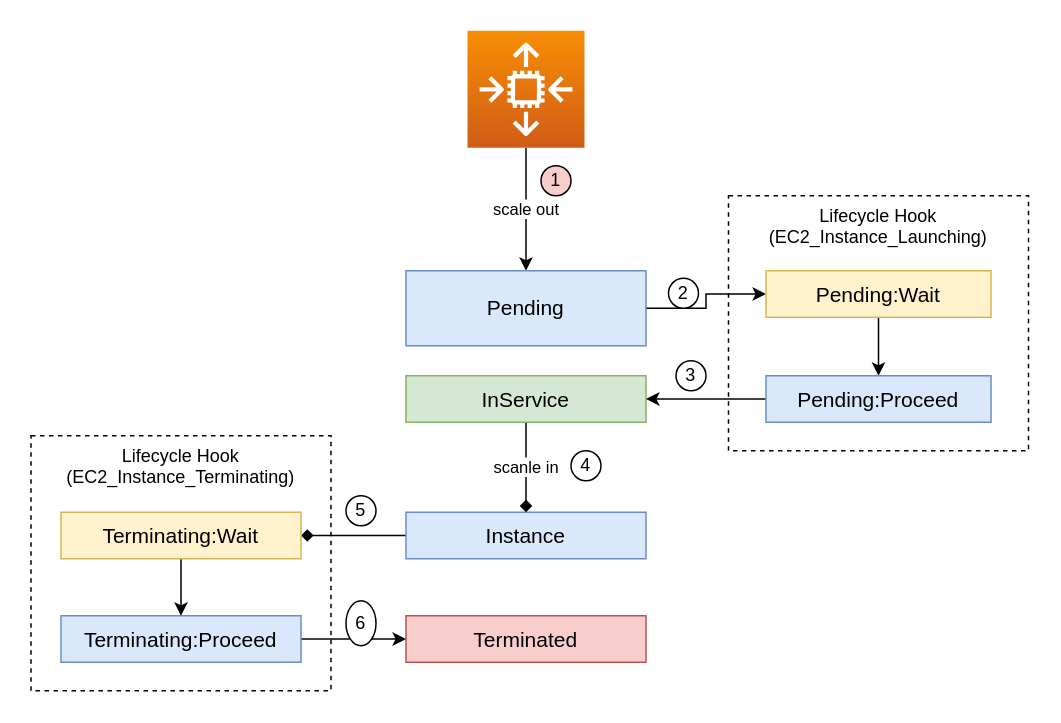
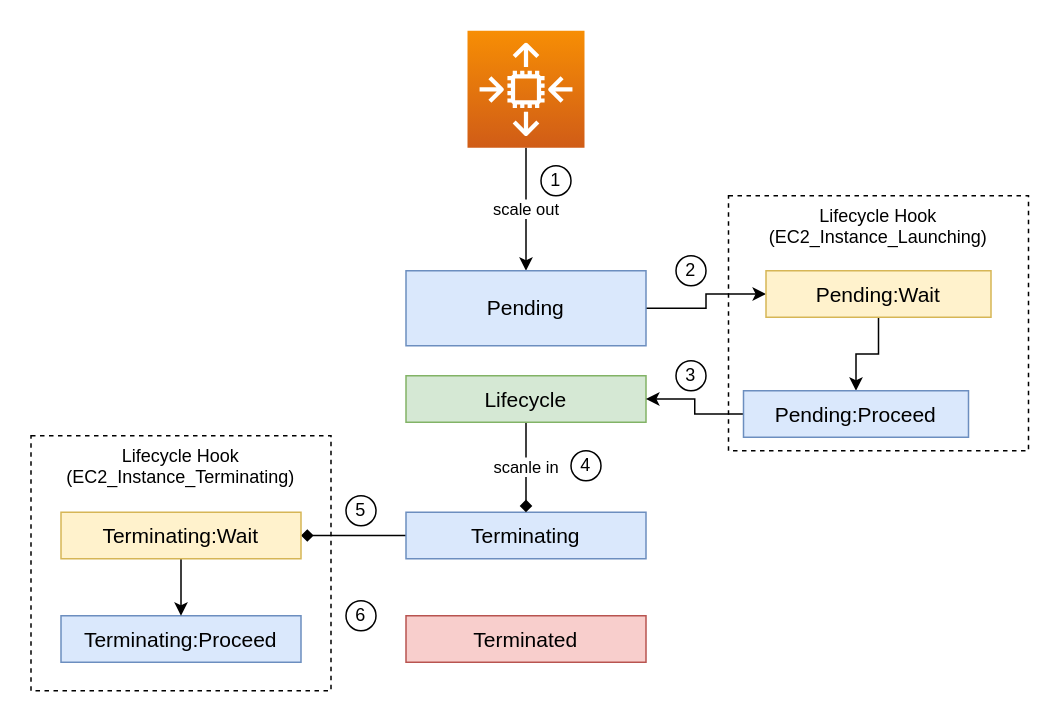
node "1": fillcolor #f8cecc -> #ffffff
node "2": moved (683, 293) -> (691, 271)
node "Pending:Proceed": moved (878, 399) -> (856, 414)
node "InService": label "InService" -> "Lifecycle"
node "Instance": label "Instance" -> "Terminating"
node "6": size 30x45 -> 30x30
edge "Terminating:Proceed" -> "Terminated": removed
